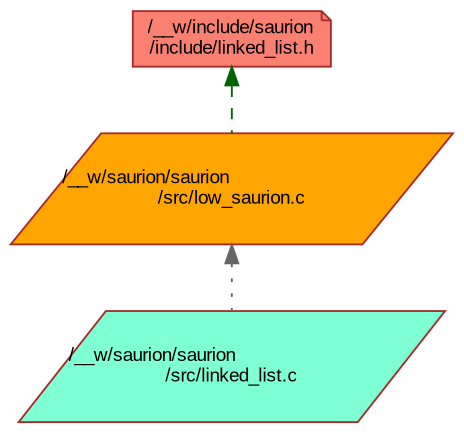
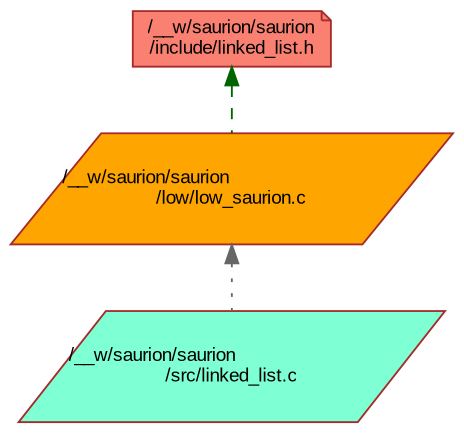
node "/__w/include/saurion /include/linked_list.h": label "/__w/include/saurion /include/linked_list.h" -> "/__w/saurion/saurion /include/linked_list.h"
node "/__w/saurion/saurion /src/low_saurion.c": label "/__w/saurion/saurion /src/low_saurion.c" -> "/__w/saurion/saurion /low/low_saurion.c"
